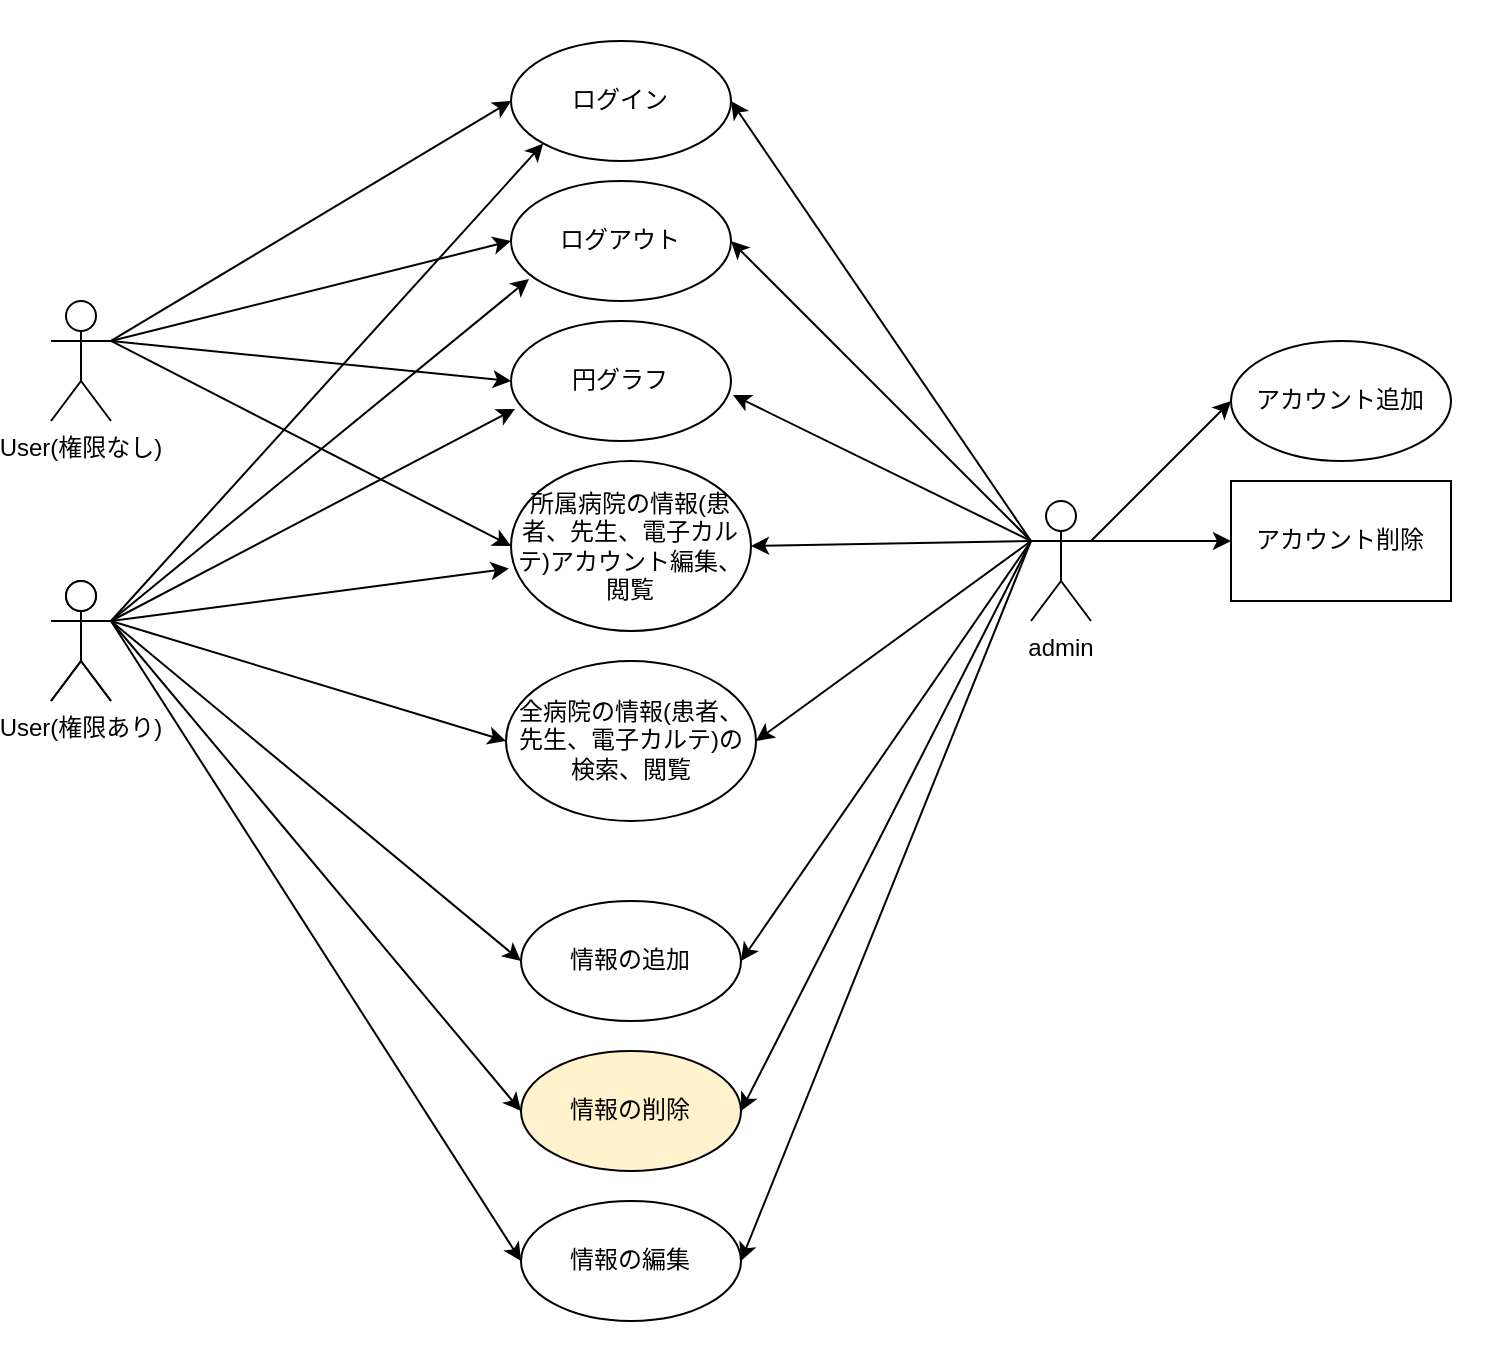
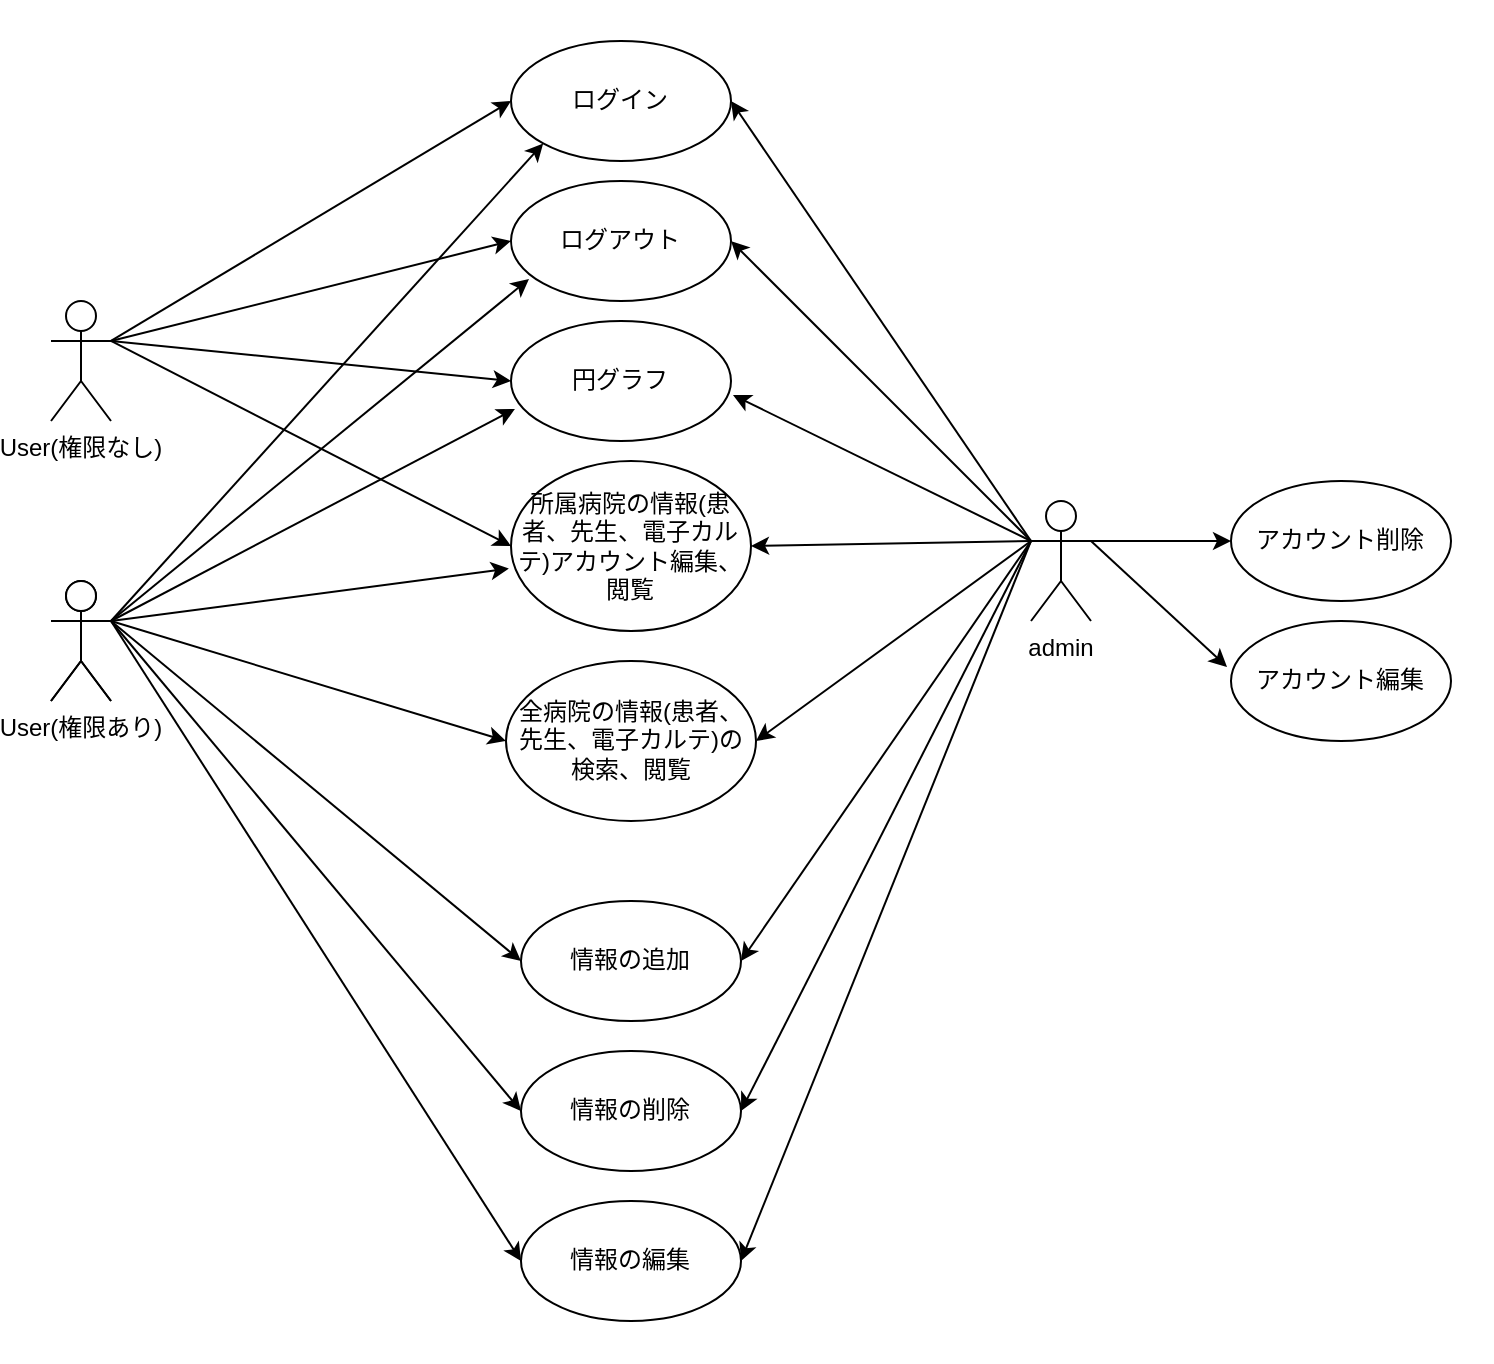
node "アカウント追加": removed
edge "admin" -> "アカウント追加": removed
node "アカウント削除": shape rectangle -> ellipse
edge "admin" -> "アカウント編集": added
node "アカウント編集": added
node "情報の削除": fillcolor #fff2cc -> #ffffff
